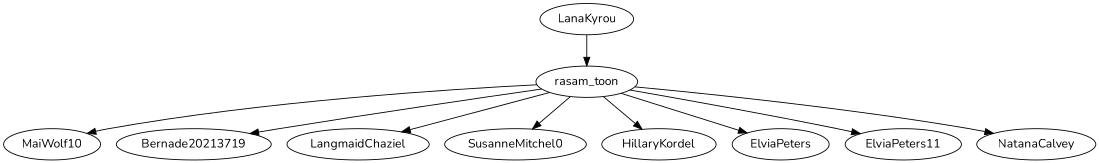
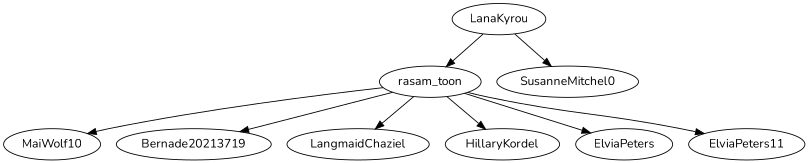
edge "rasam_toon" -> "SusanneMitchel0": now "LanaKyrou" -> "SusanneMitchel0"
node "NatanaCalvey": removed
